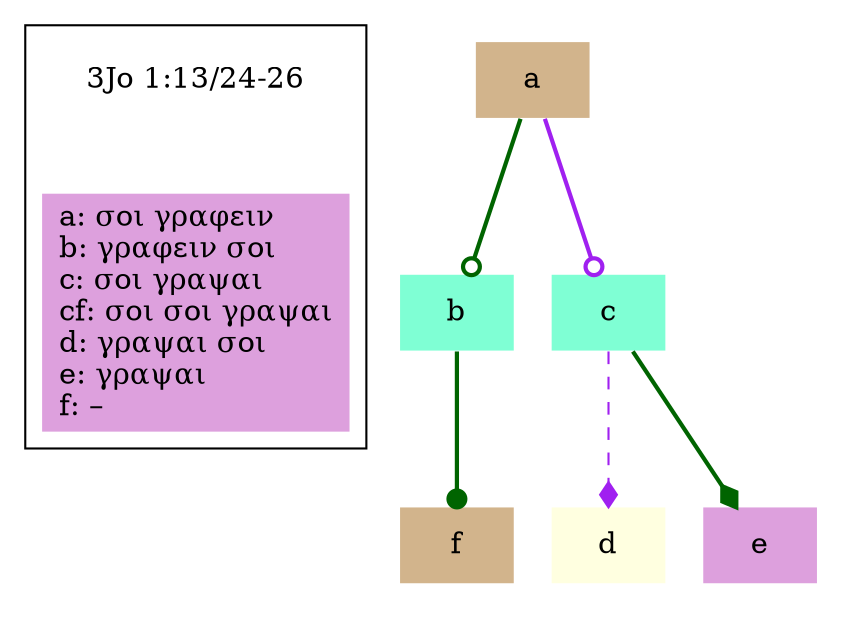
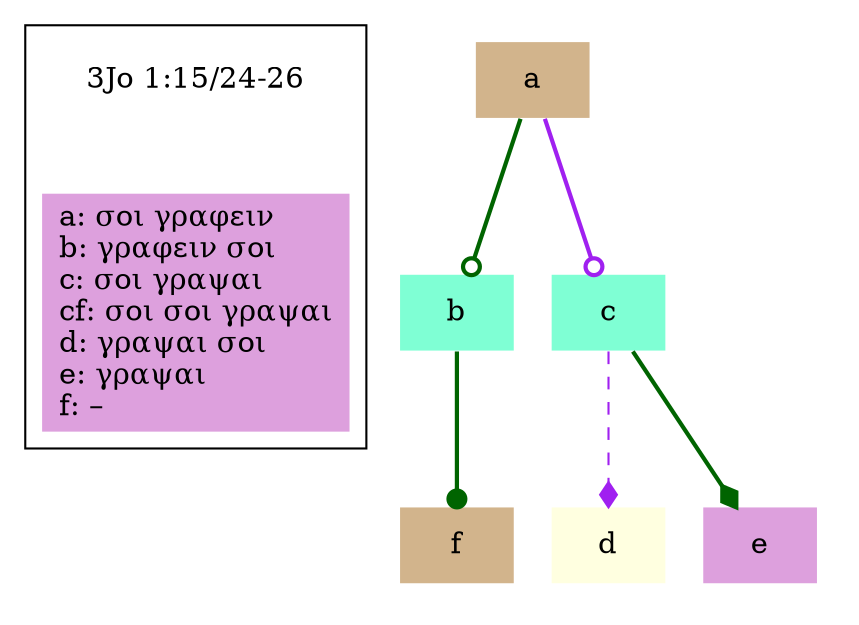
node "3Jo 1:13/24-26": label "3Jo 1:13/24-26" -> "3Jo 1:15/24-26"
